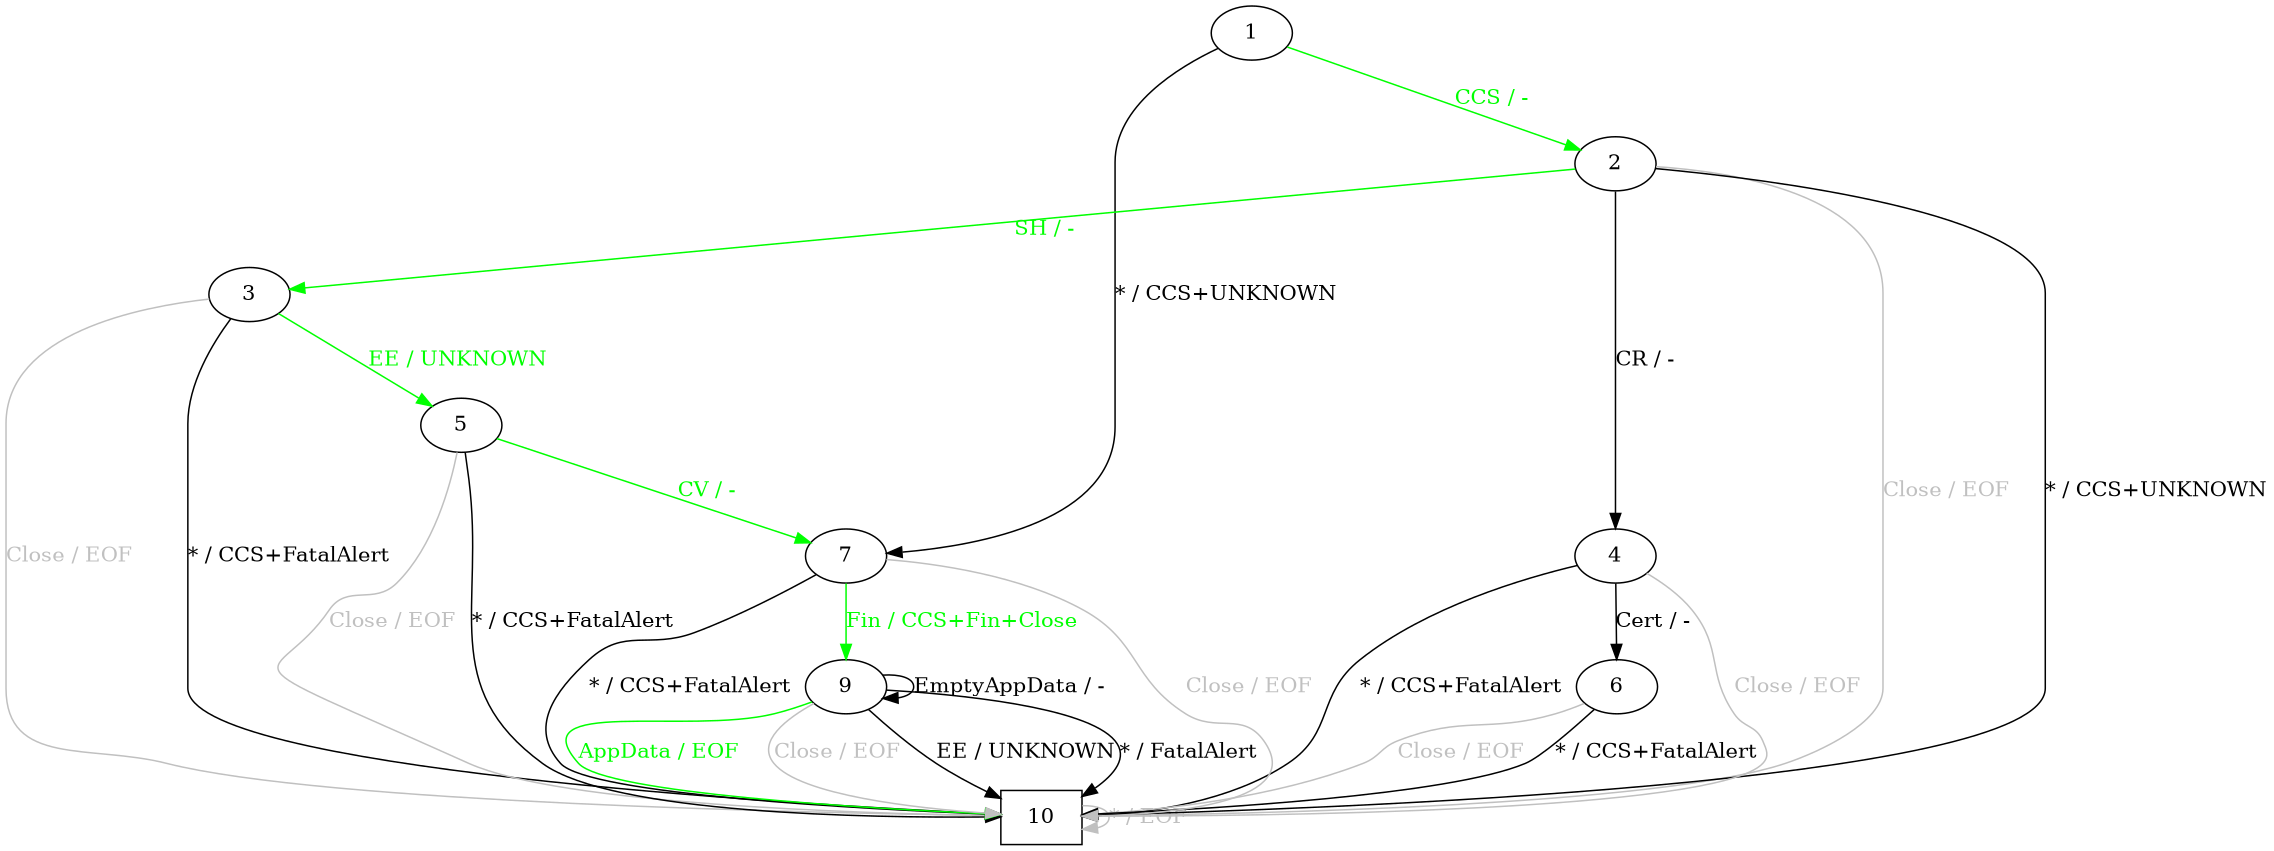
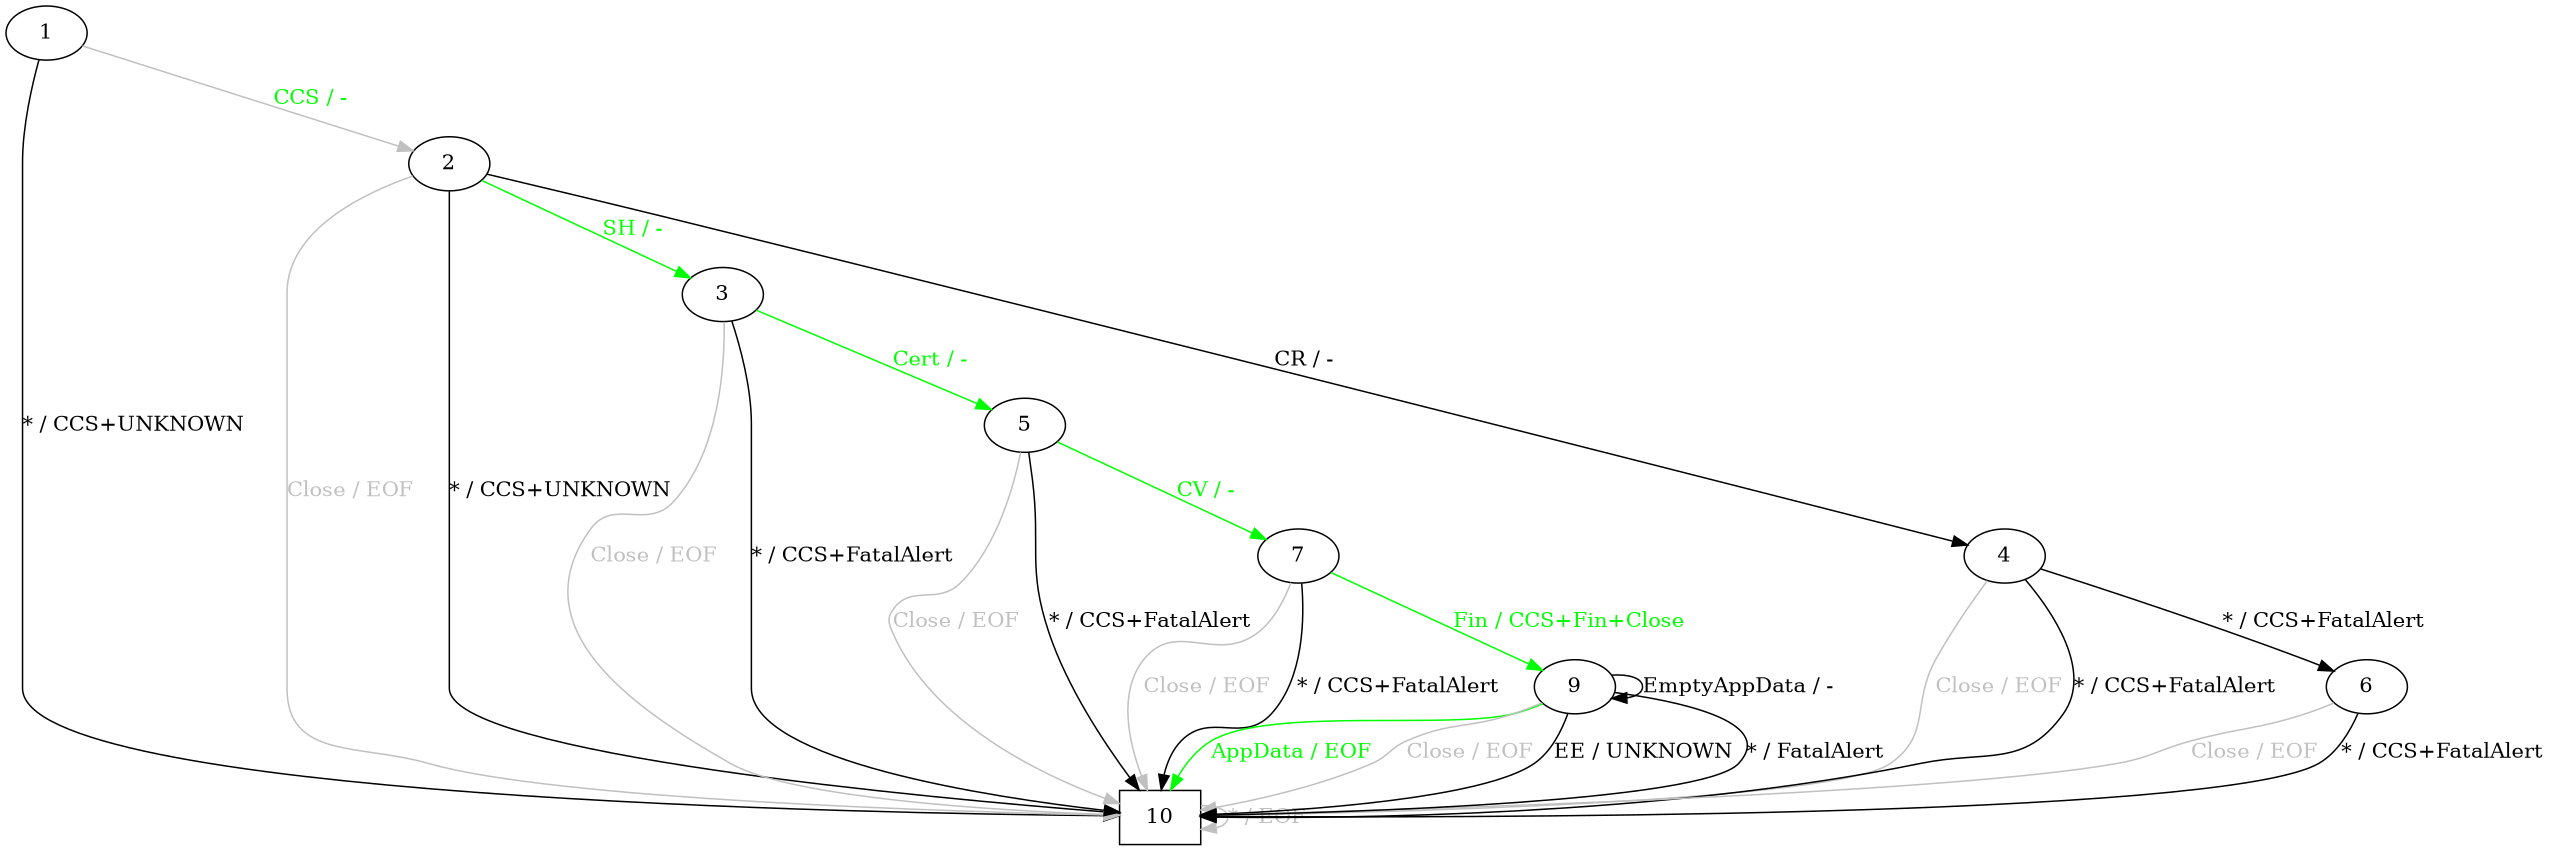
edge "1" -> "2": color green -> grey
edge "1" -> "7": now "1" -> "10"
edge "3" -> "5": label "EE / UNKNOWN" -> "Cert / -"
edge "4" -> "6": label "Cert / -" -> "* / CCS+FatalAlert"
